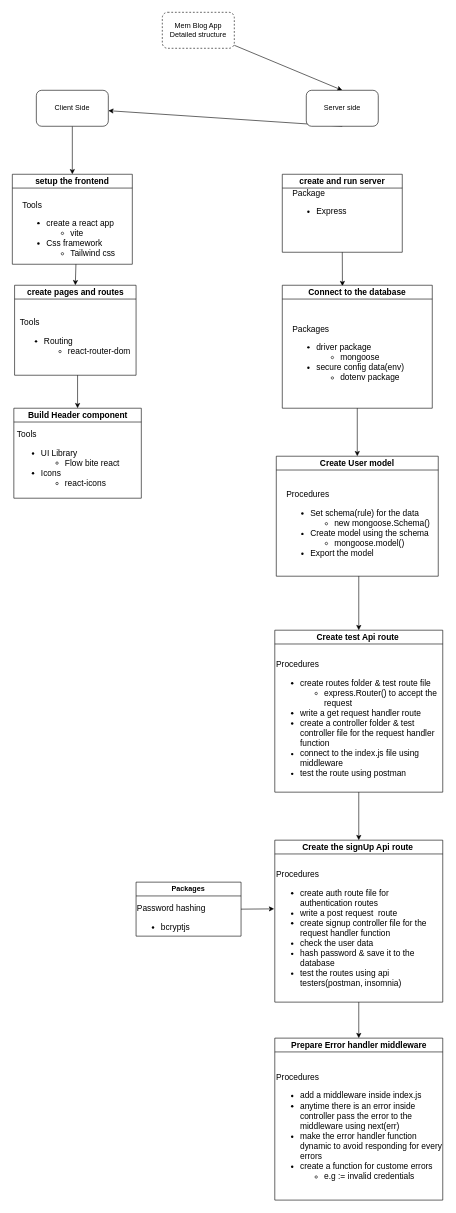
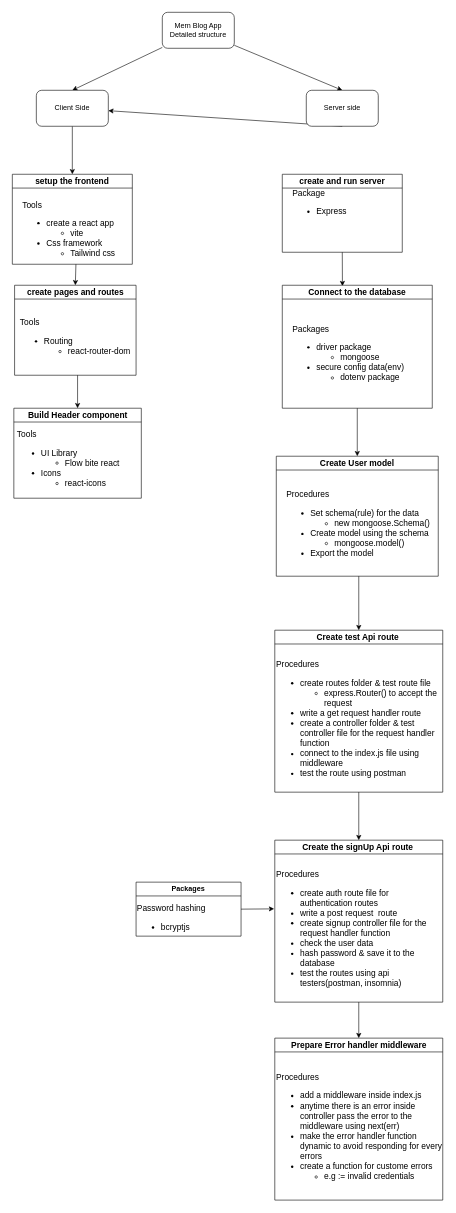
node "Mern Blog App Detailed structure": style dashed -> solid
edge "Mern Blog App Detailed structure" -> "Client Side": added
